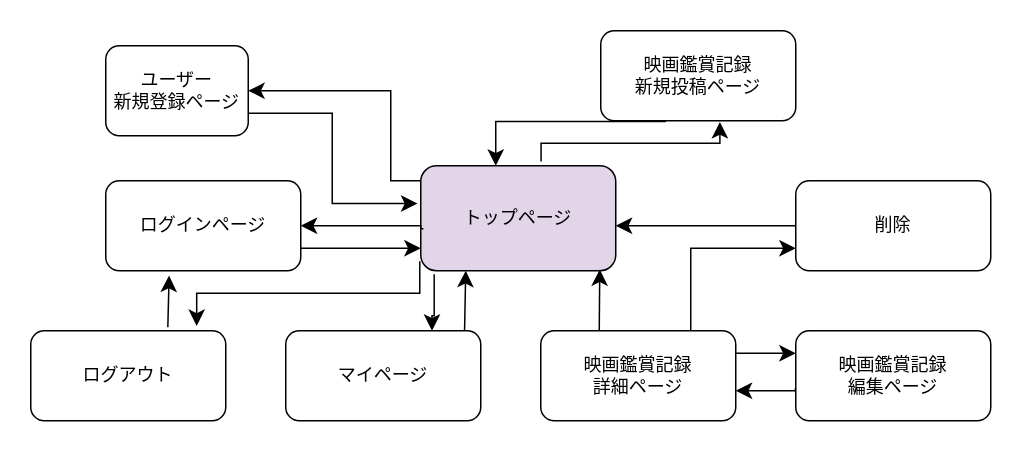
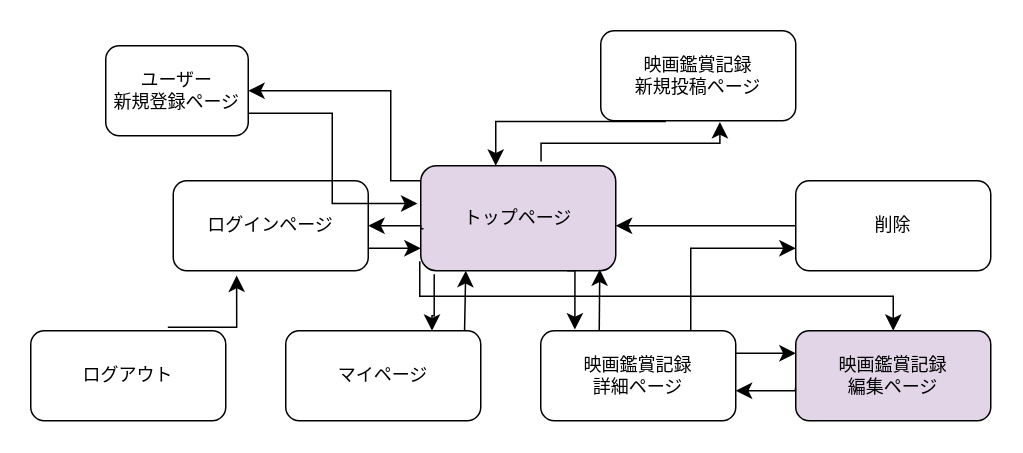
node "ログインページ": moved (203, 226) -> (271, 226)
edge "トップページ" -> "ログアウト": now "トップページ" -> "映画鑑賞記録 編集ページ"
edge "トップページ" -> "映画鑑賞記録 詳細ページ": added
node "映画鑑賞記録 編集ページ": fillcolor #ffffff -> #e1d5e7
